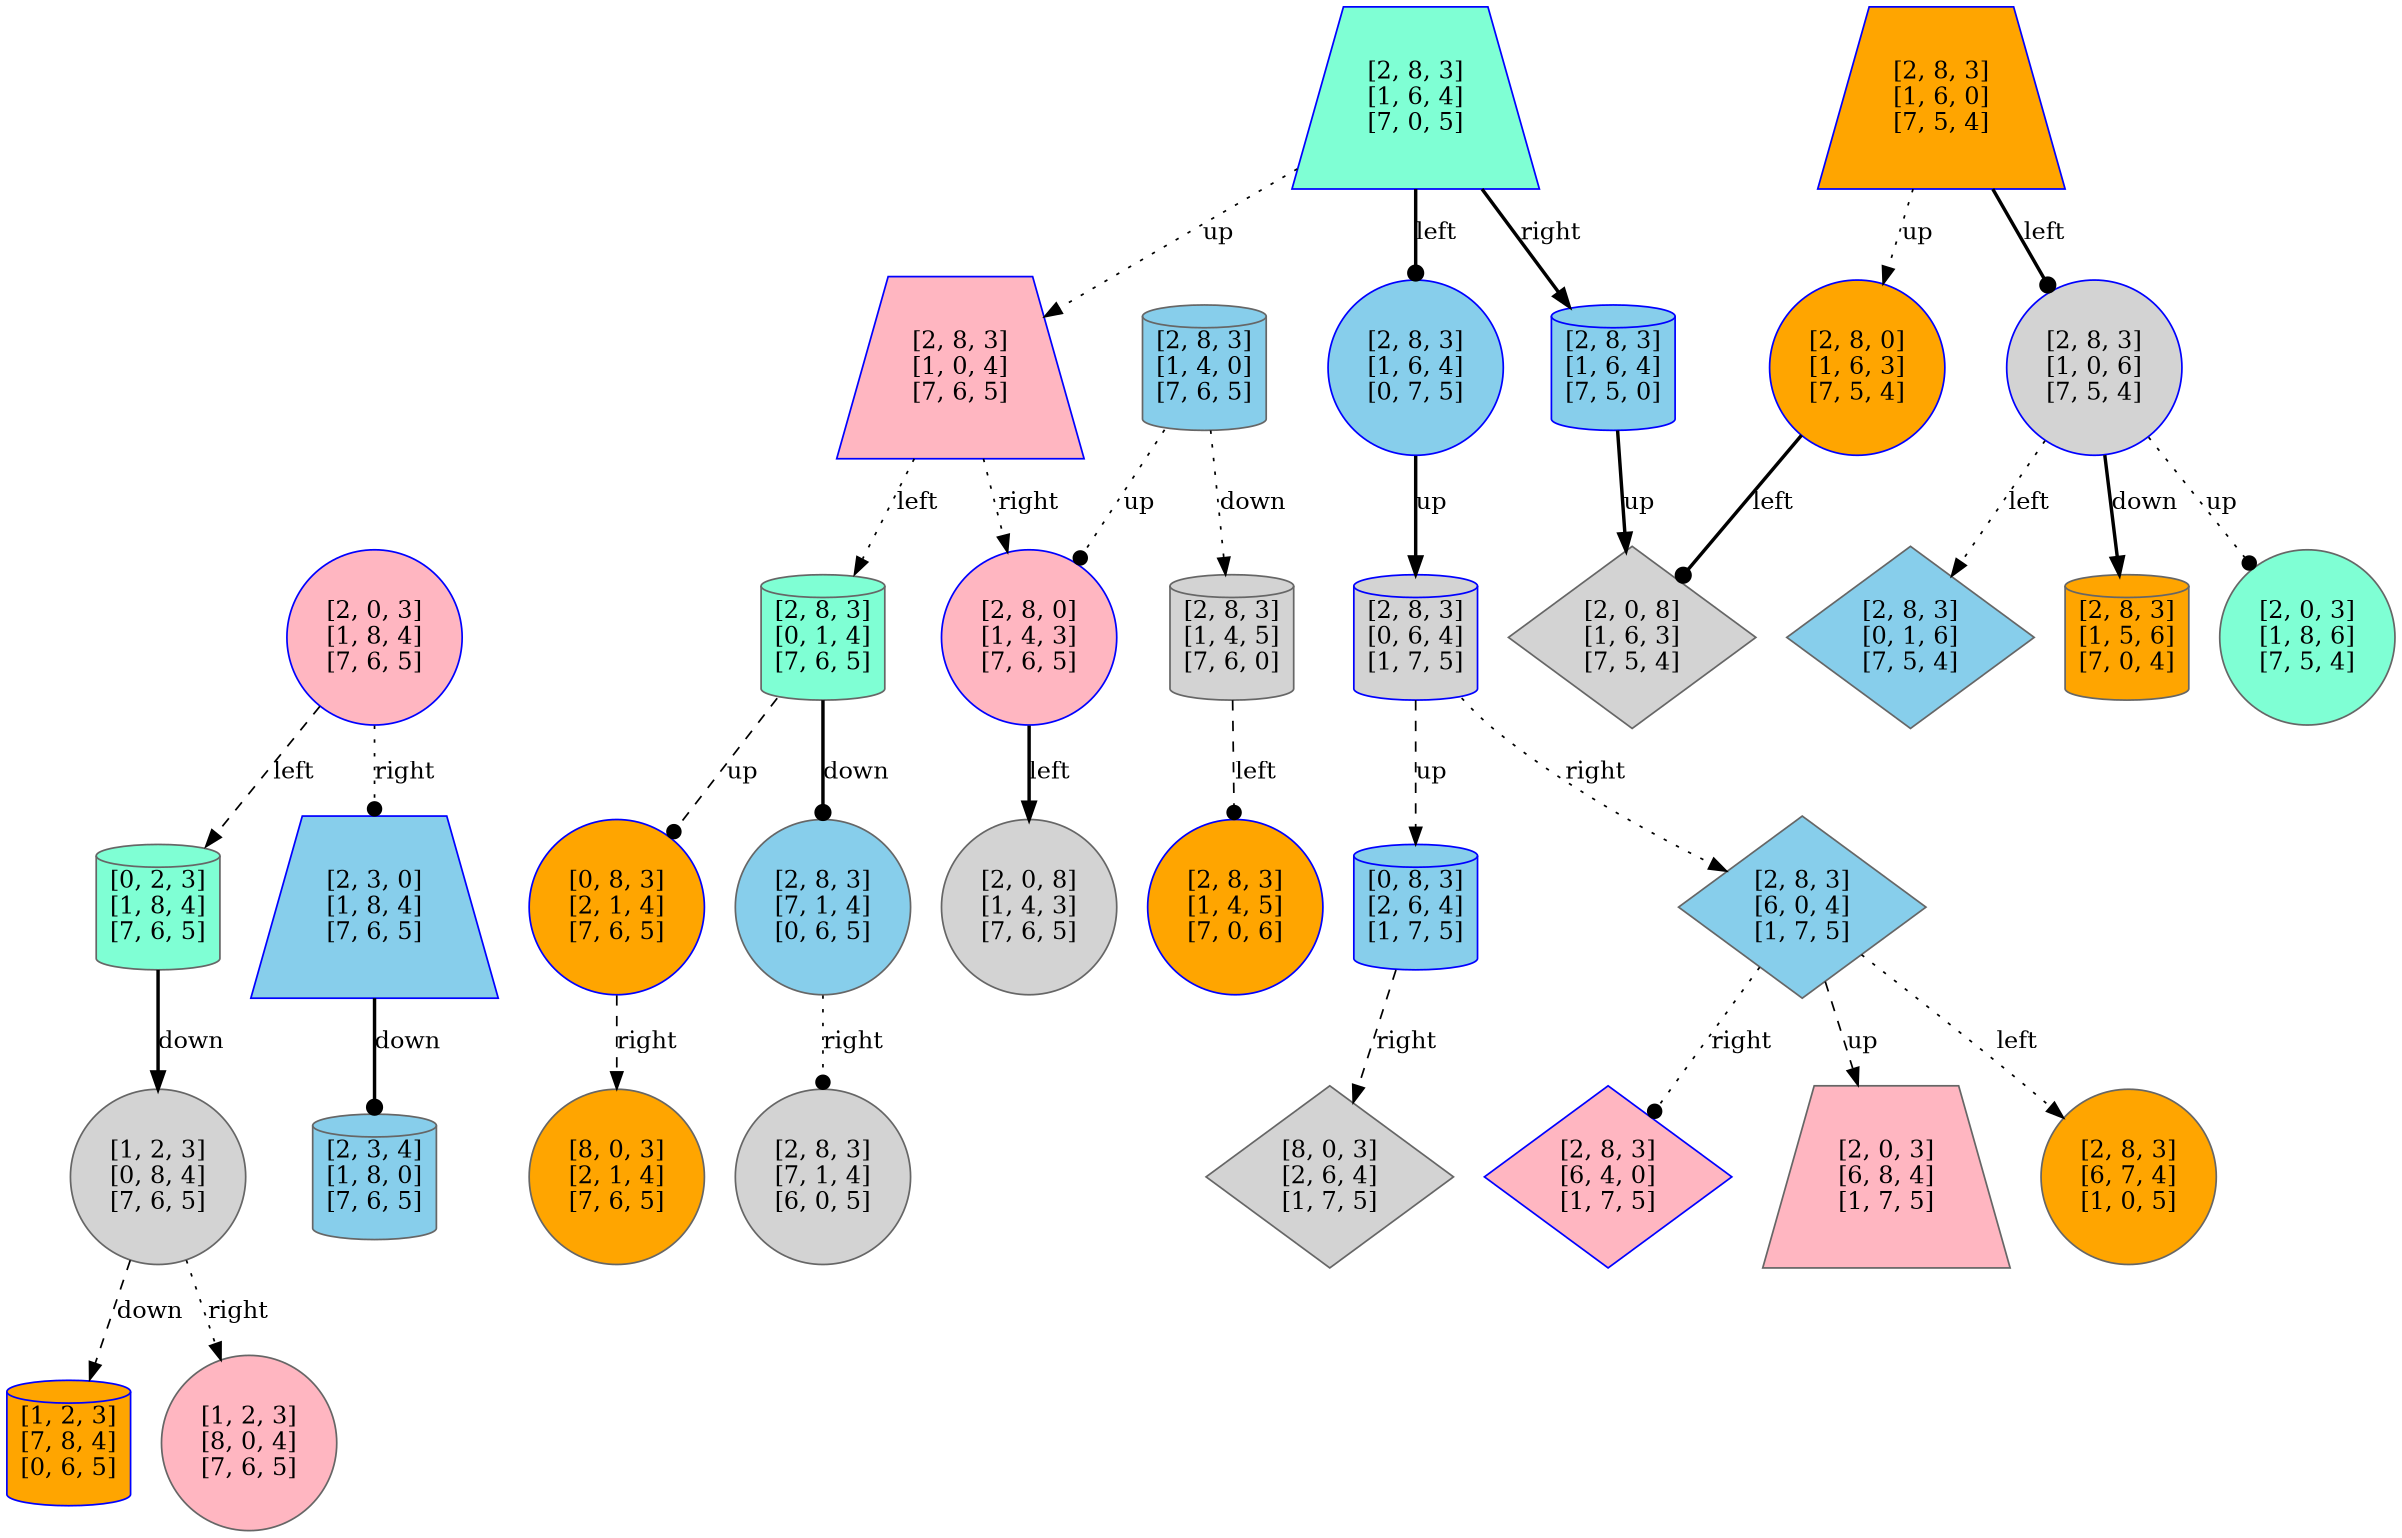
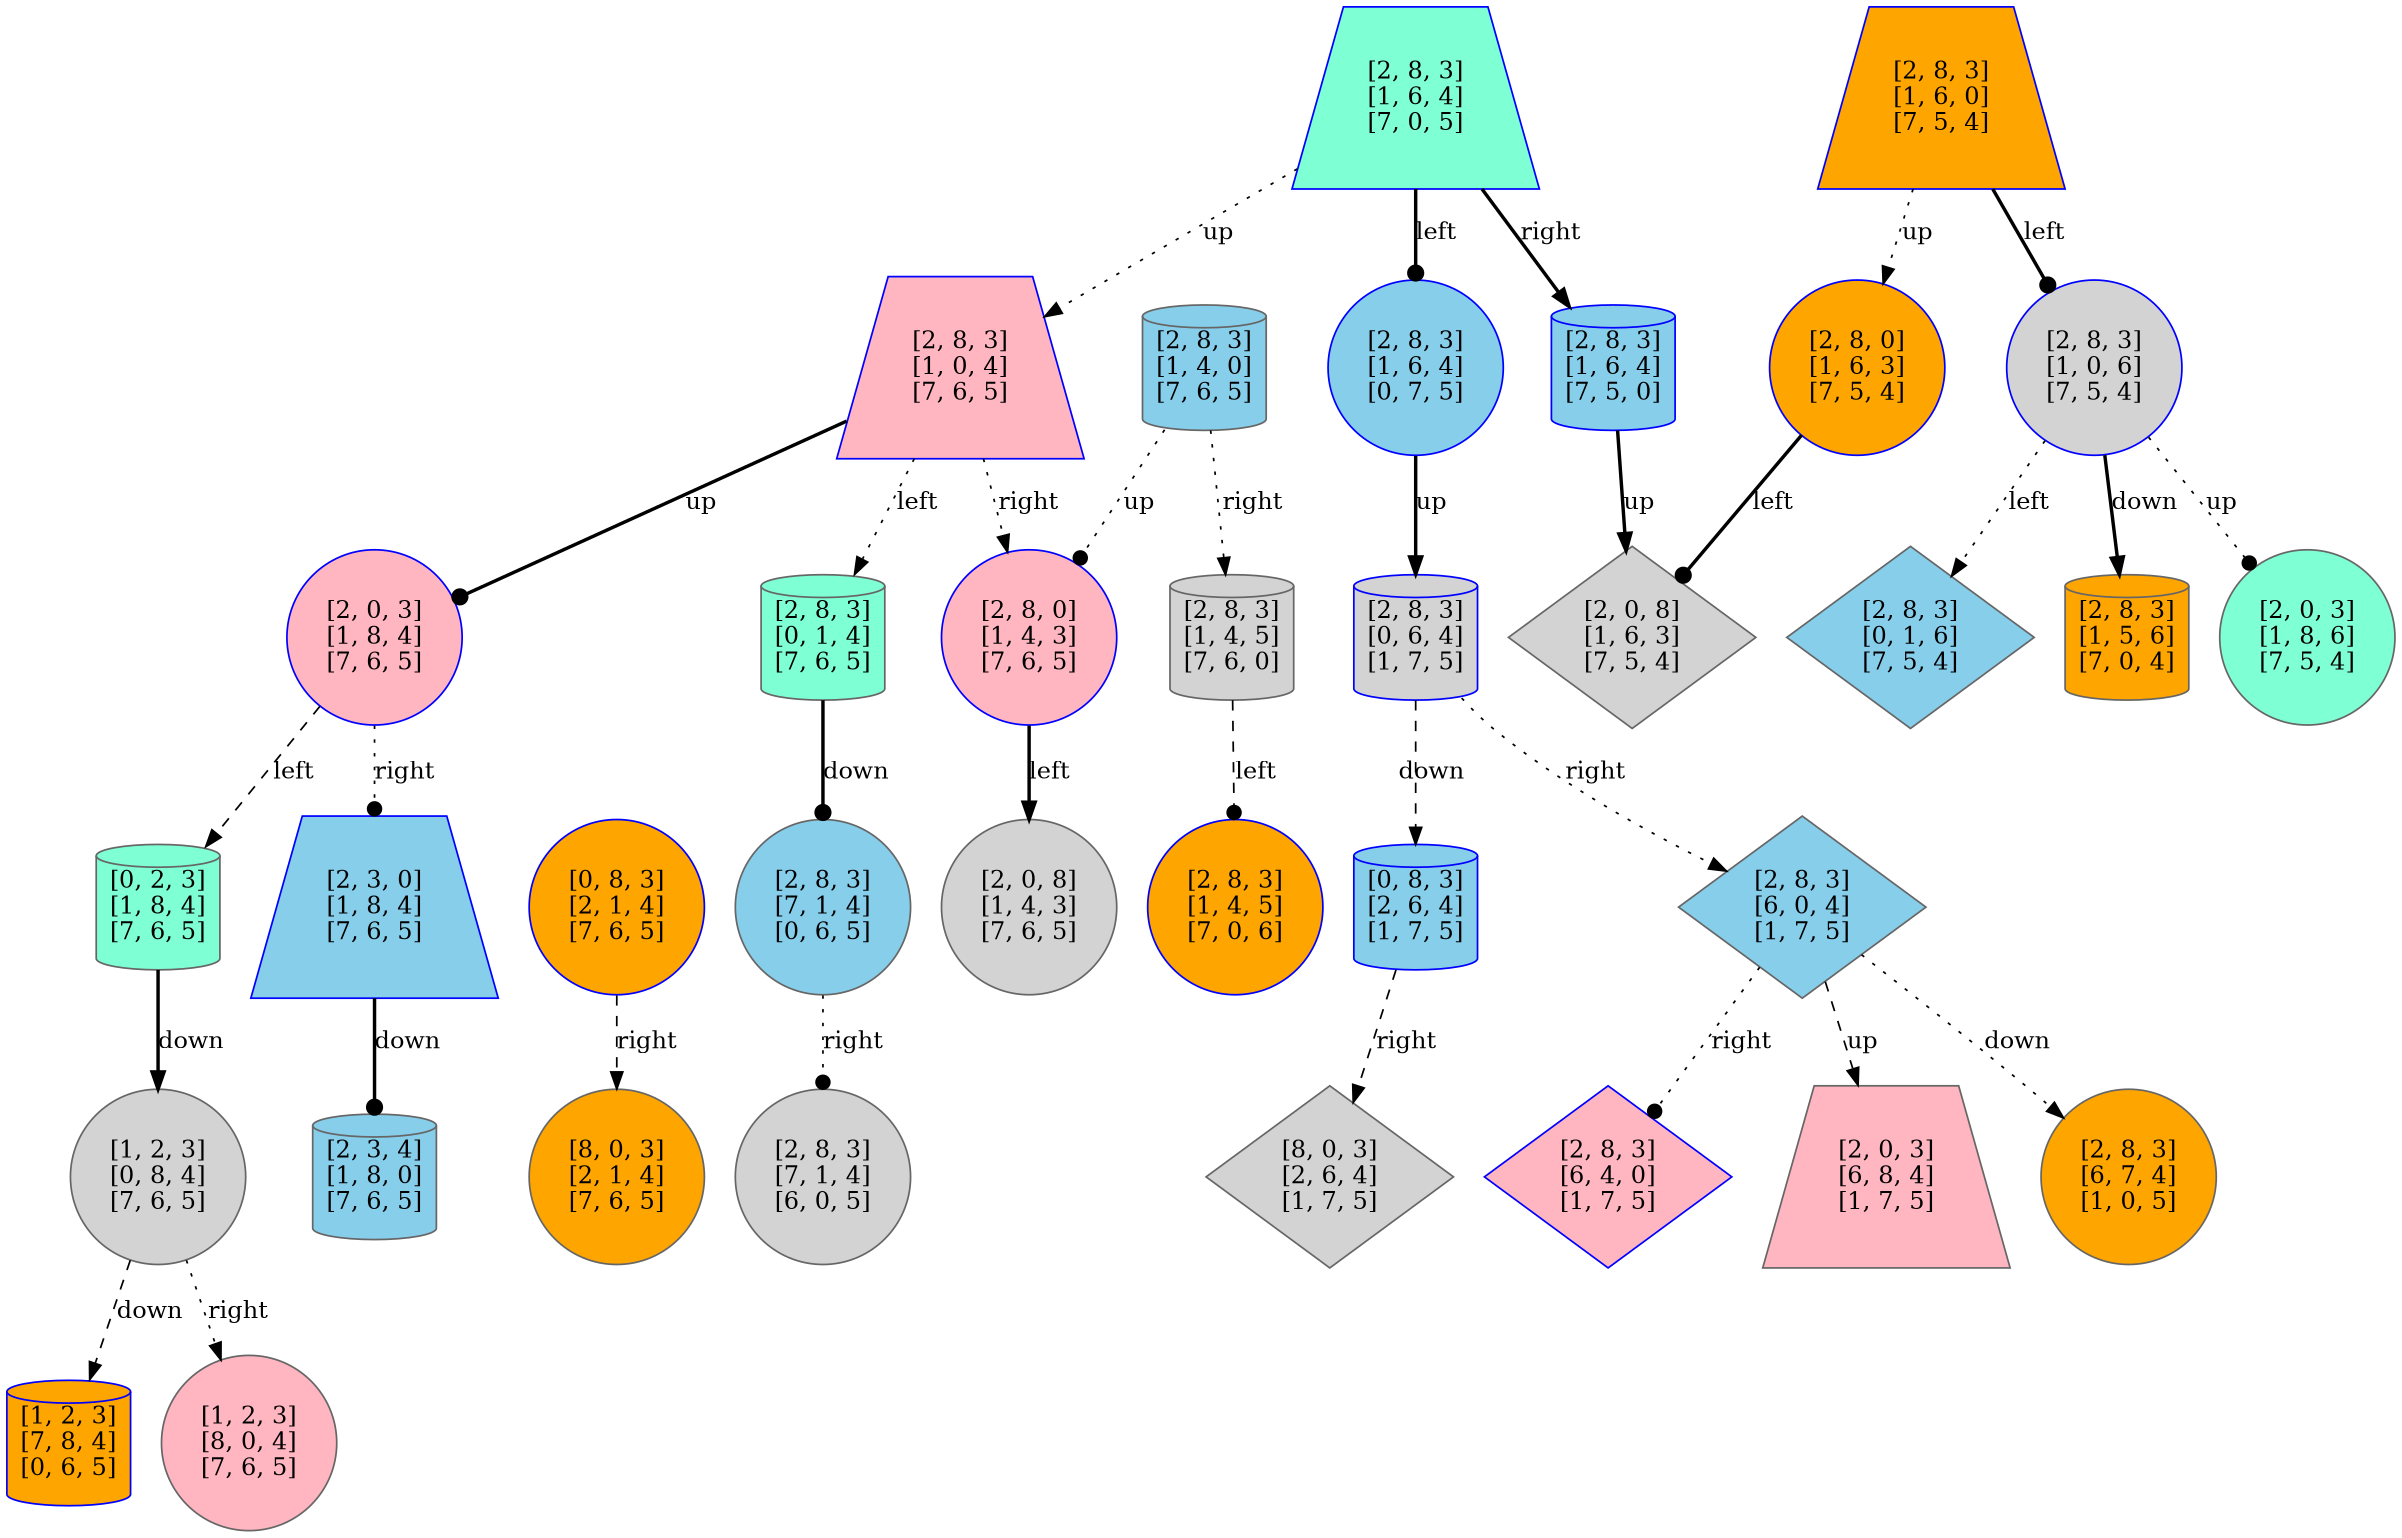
edge "[2, 8, 3] [1, 4, 0] [7, 6, 5]" -> "[2, 8, 3] [1, 4, 5] [7, 6, 0]": label "down" -> "right"
edge "[2, 8, 3] [1, 0, 4] [7, 6, 5]" -> "[2, 0, 3] [1, 8, 4] [7, 6, 5]": added, label "up"
edge "[2, 8, 3] [0, 1, 4] [7, 6, 5]" -> "[0, 8, 3] [2, 1, 4] [7, 6, 5]": removed, label "up"
edge "[2, 8, 3] [0, 6, 4] [1, 7, 5]" -> "[0, 8, 3] [2, 6, 4] [1, 7, 5]": label "up" -> "down"
edge "[2, 8, 3] [6, 0, 4] [1, 7, 5]" -> "[2, 8, 3] [6, 7, 4] [1, 0, 5]": label "left" -> "down"
